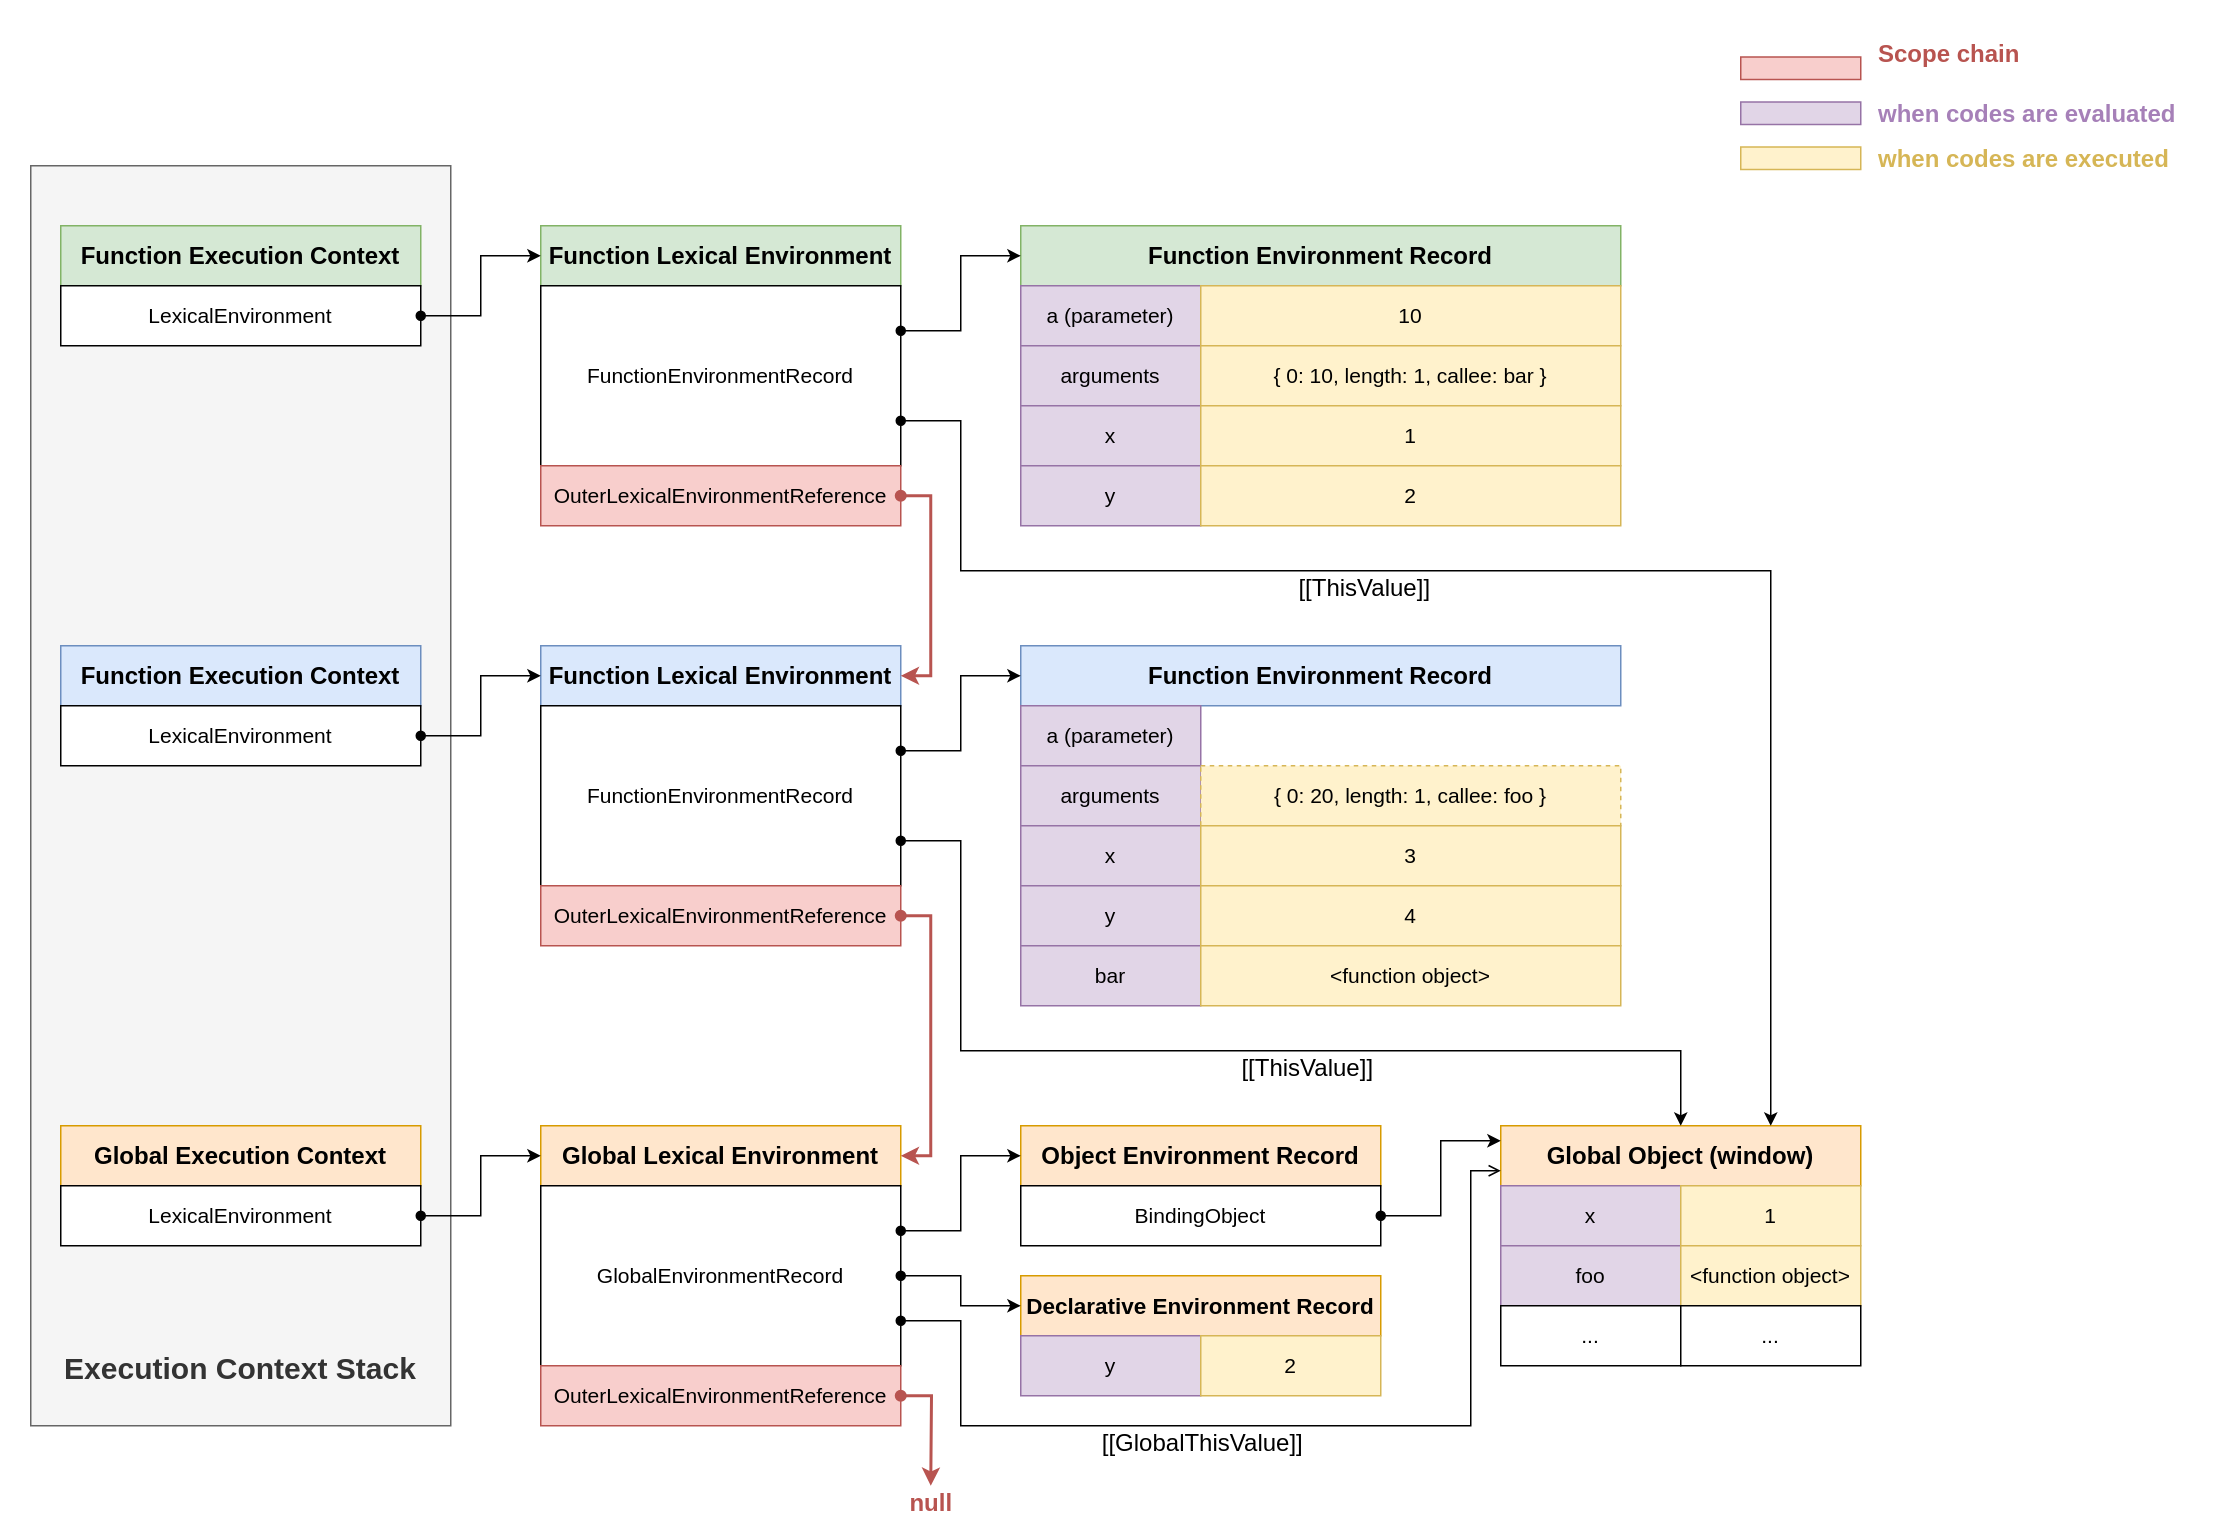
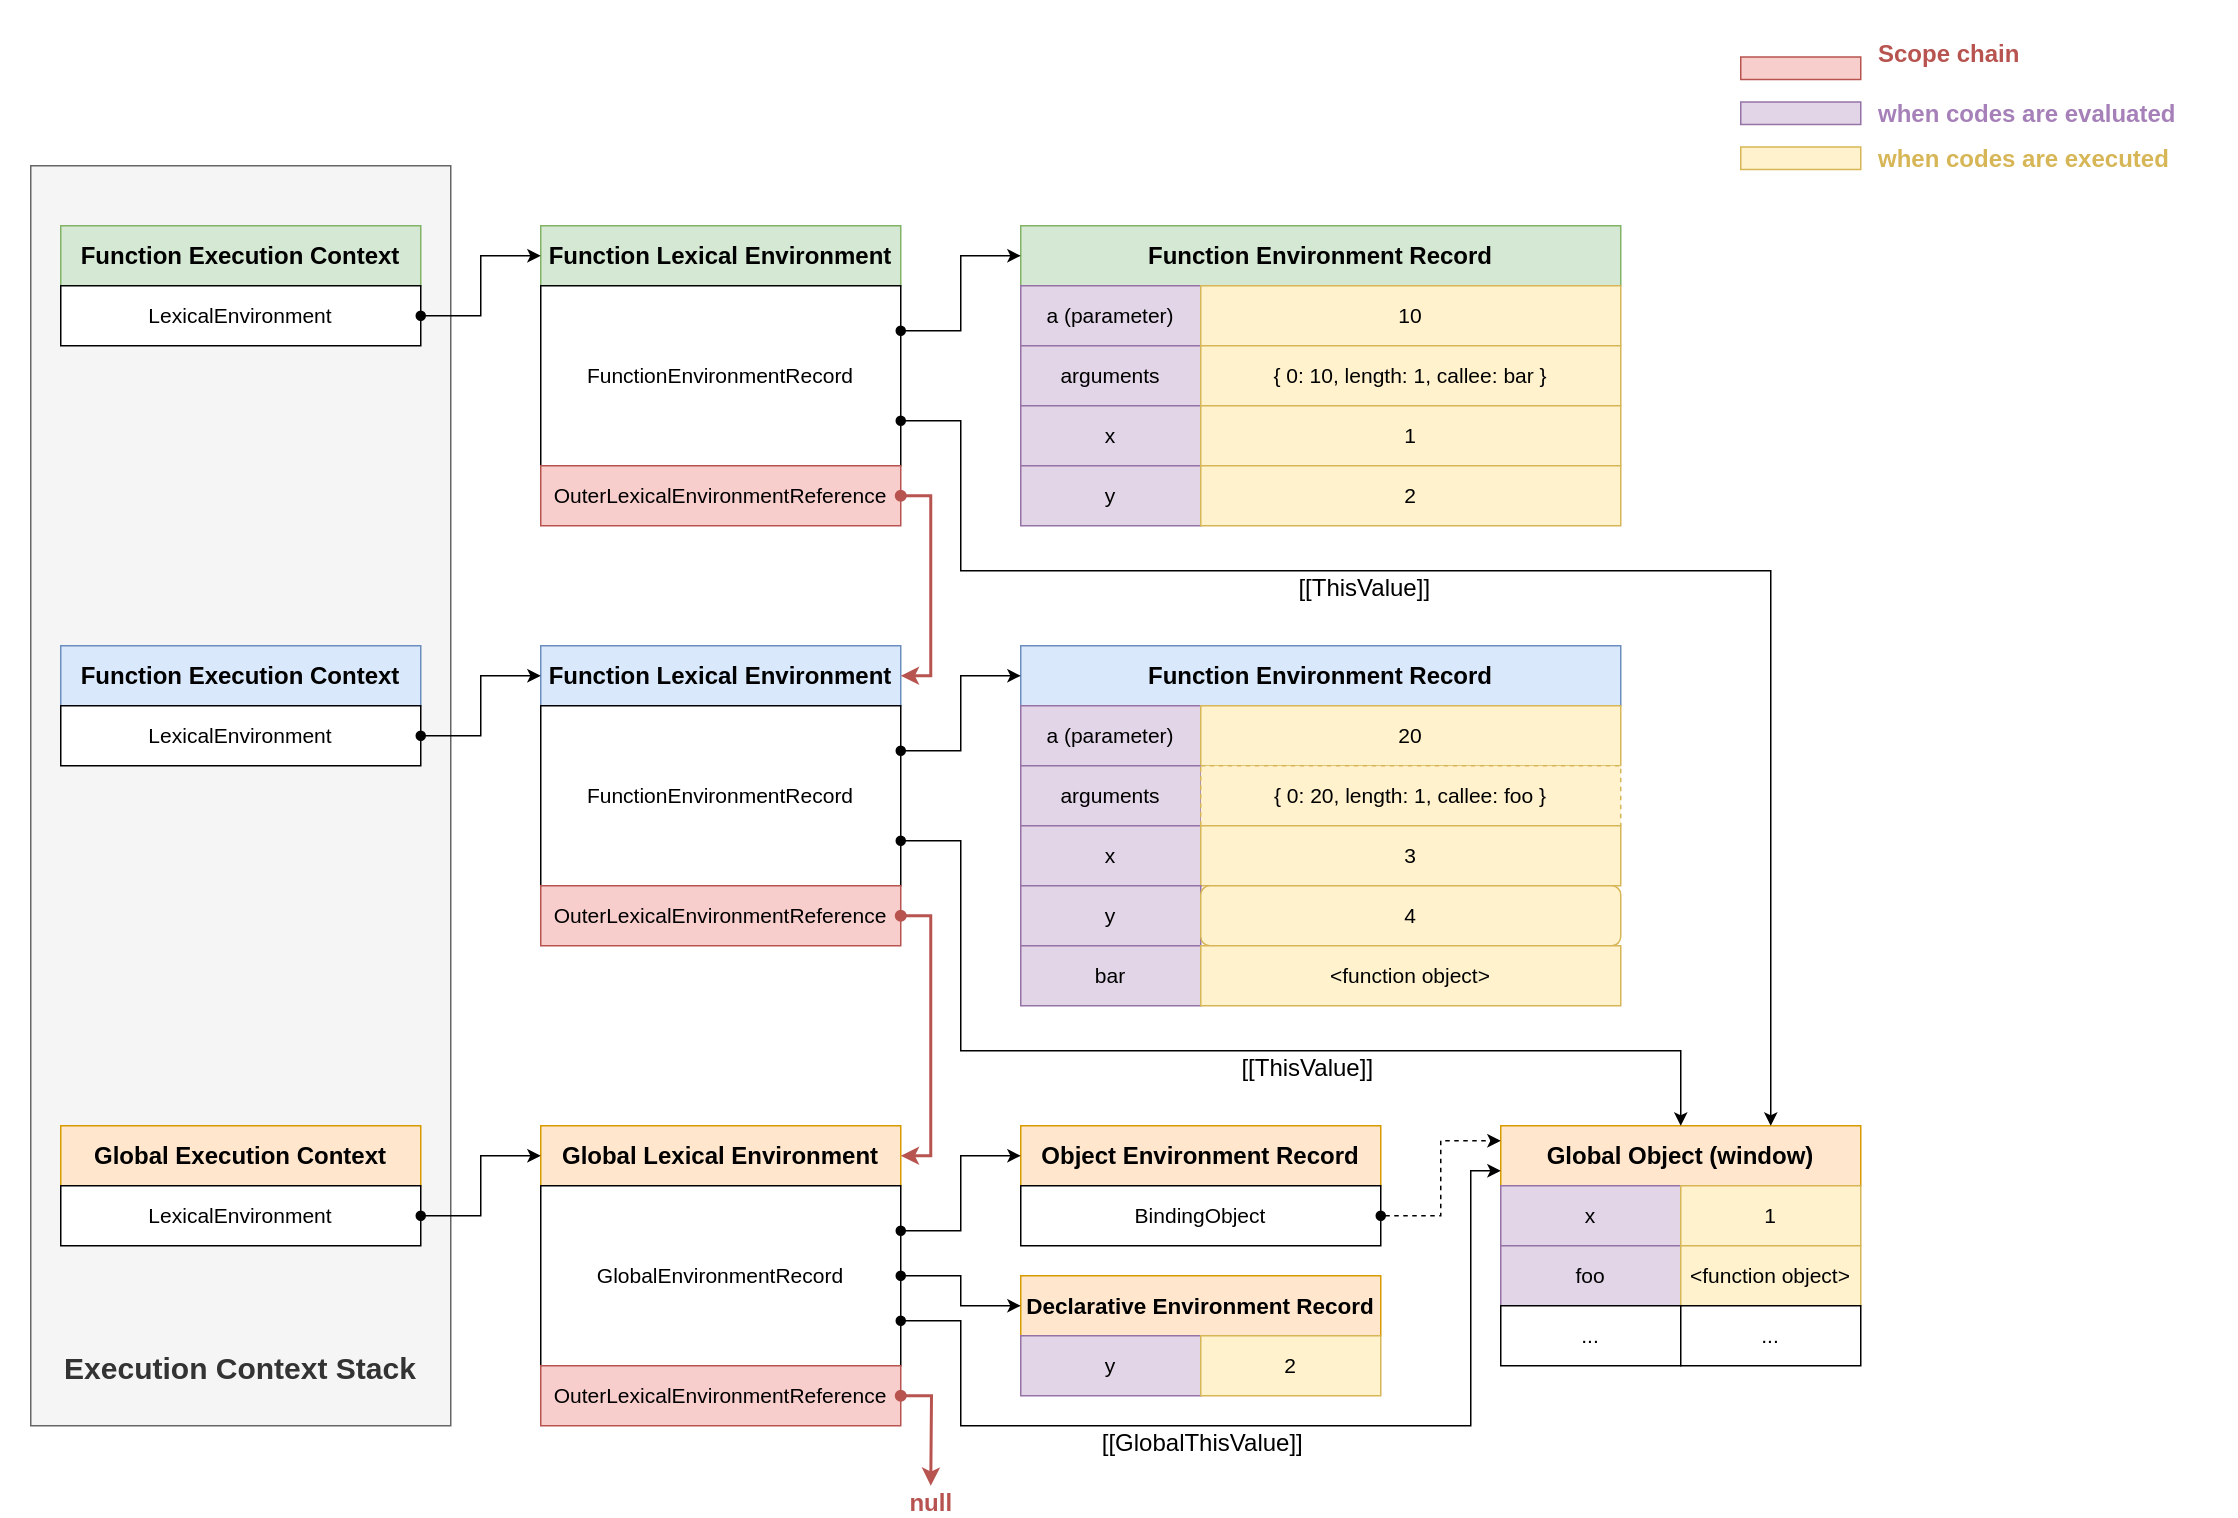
node "20": added
node "4": shape rectangle -> rounded rectangle
edge "Global Object (window)" -- "GlobalEnvironmentRecord": arrowhead open -> classic
edge "Global Object (window)" -- "BindingObject": style solid -> dashed
